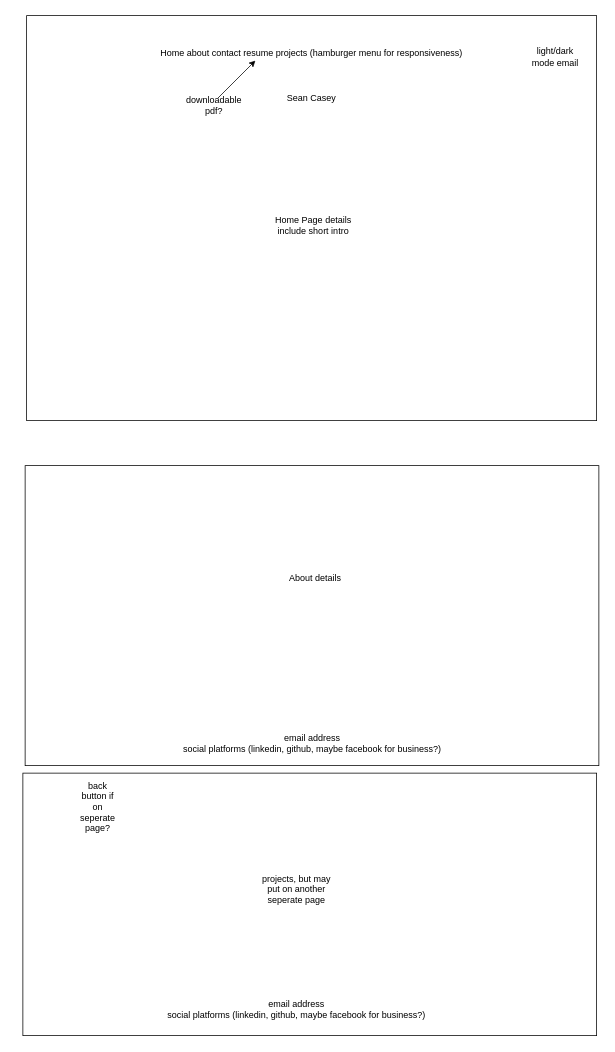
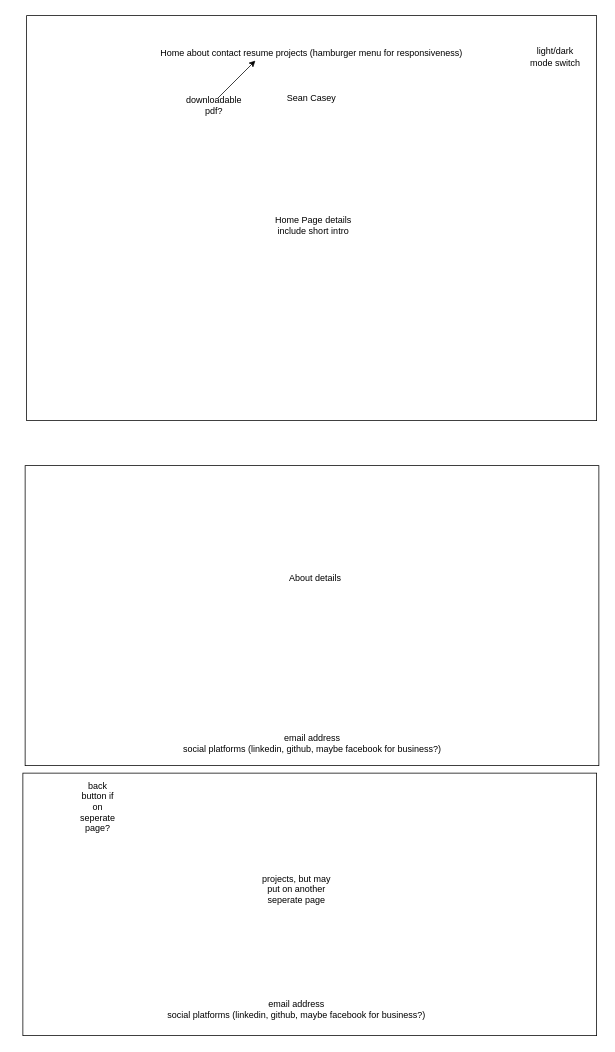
node "light/dark mode email": label "light/dark mode email" -> "light/dark mode switch"
